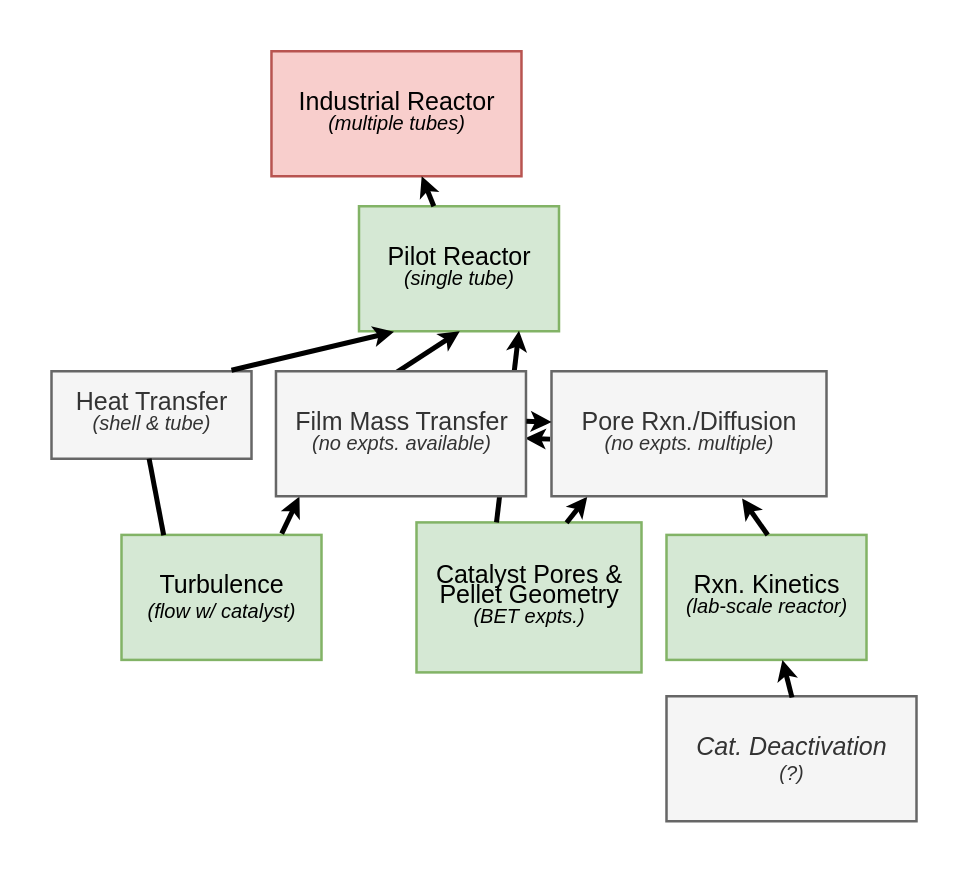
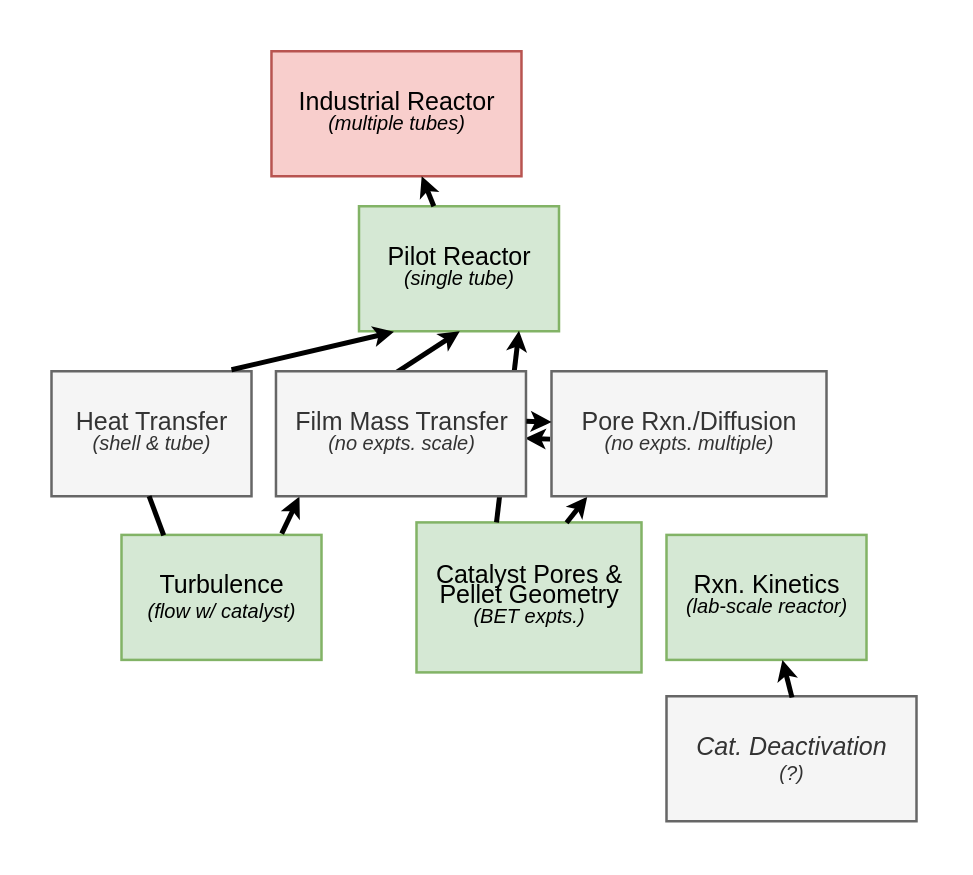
node "Heat Transfer(shell & tube)": size 200x88 -> 200x125
node "Film Mass Transfer(no expts. available)": label "Film Mass Transfer(no expts. available)" -> "Film Mass Transfer(no expts. scale)"
edge "Rxn. Kinetics(lab-scale reactor)" -> "Pore Rxn./Diffusion(no expts. multiple)": removed
